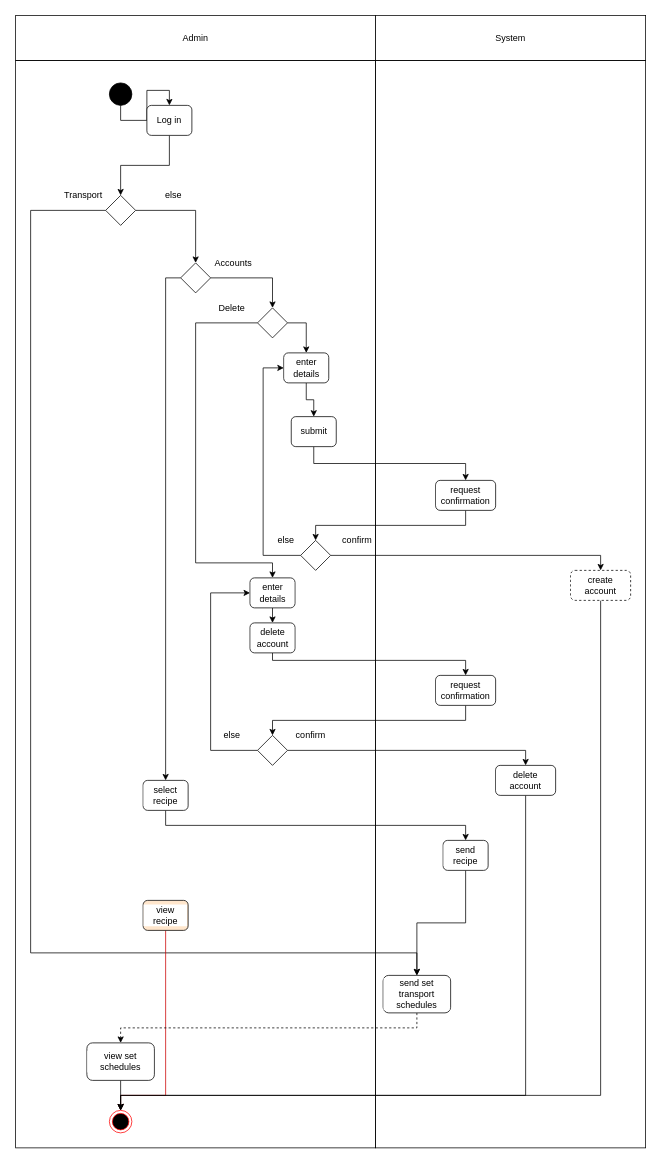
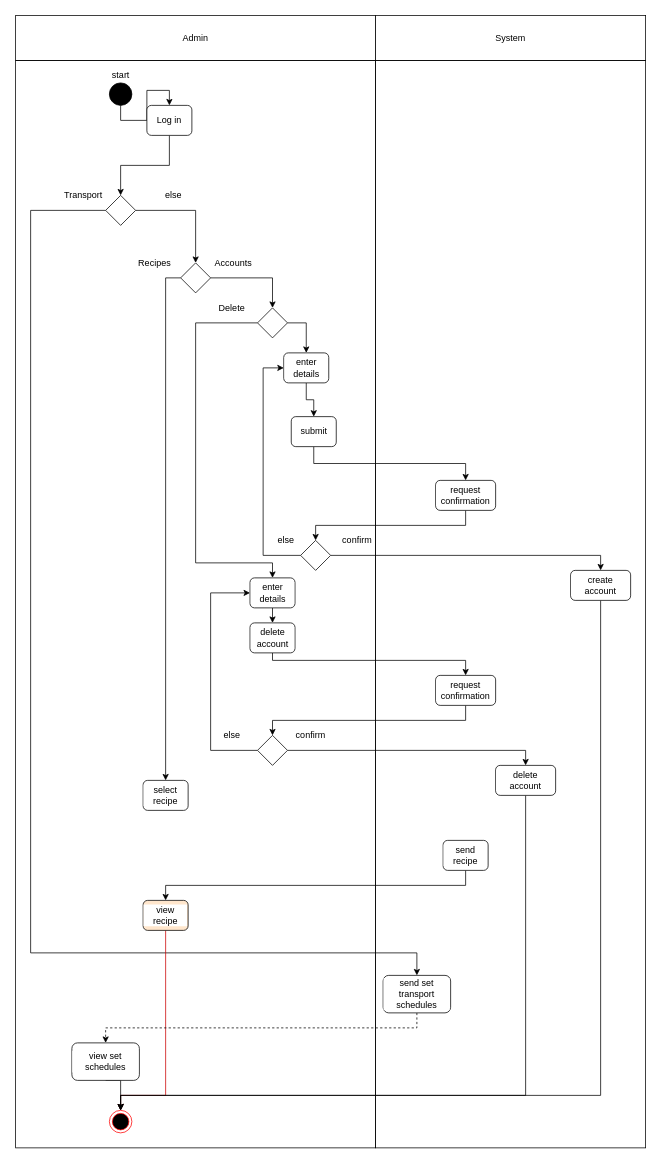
node "start": added
node "Recipes": added
node "create account": style dashed -> solid
edge "select recipe" -> "send recipe": removed
edge "send recipe" -> "send set transport schedules": now "send recipe" -> "view recipe"
node "view set schedules": moved (120, 1062) -> (105, 1062)
